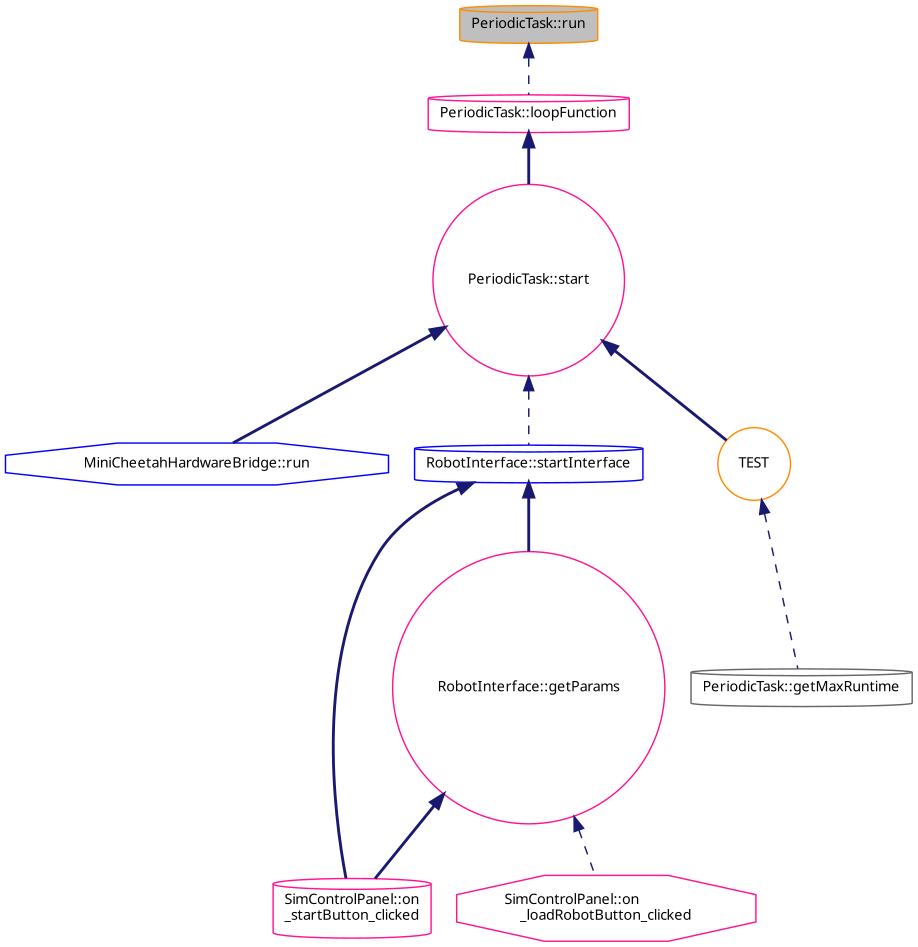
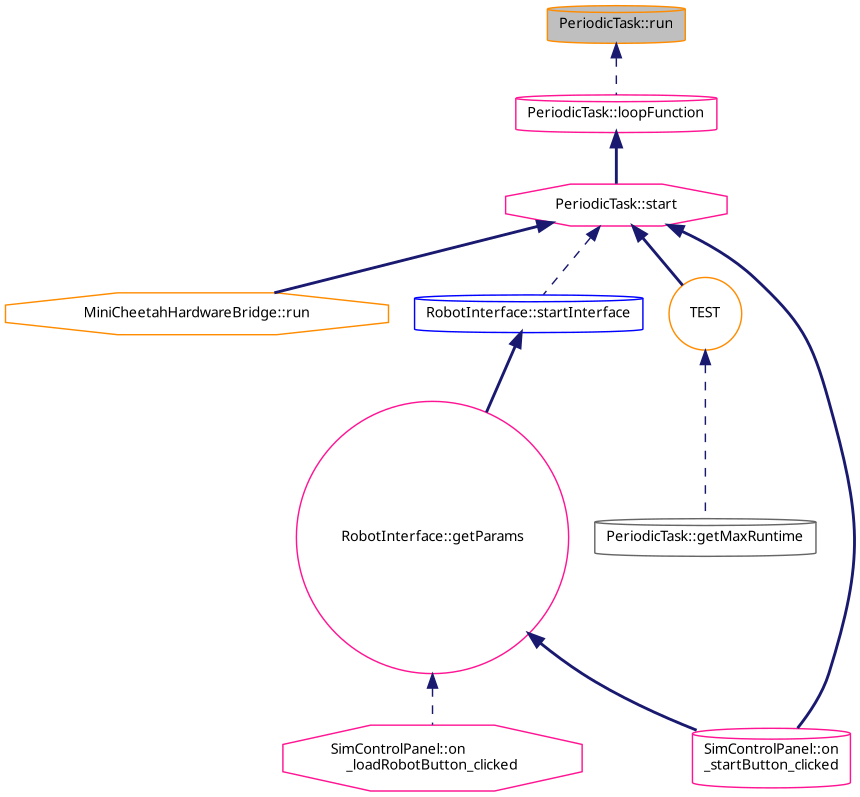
node "PeriodicTask::start": shape circle -> octagon
node "MiniCheetahHardwareBridge::run": color blue -> darkorange
edge "SimControlPanel::on _startButton_clicked" -> "RobotInterface::startInterface": now "SimControlPanel::on _startButton_clicked" -> "PeriodicTask::start"
